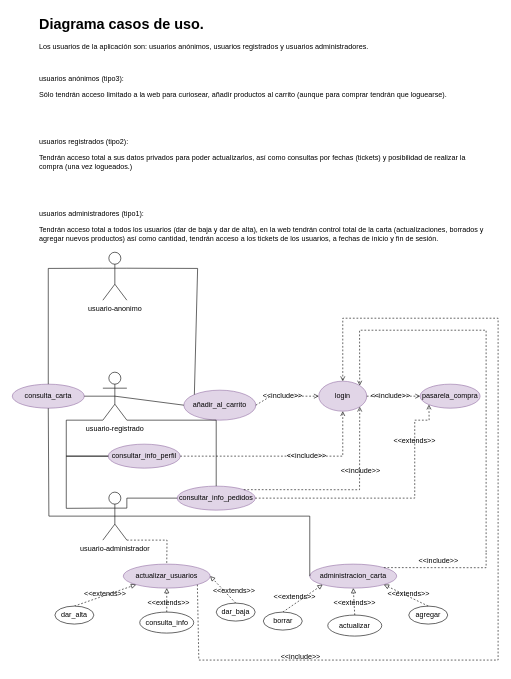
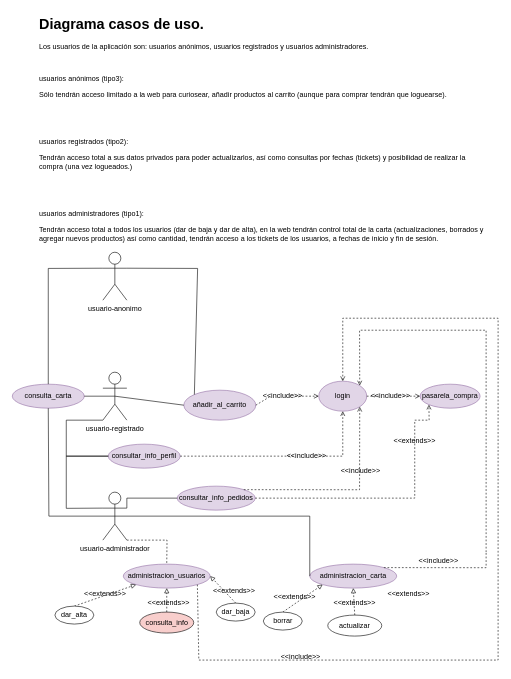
edge "usuario-registrado" -- "consultar_info_pedidos": removed
node "actualizar_usuarios": label "actualizar_usuarios" -> "administracion_usuarios"
edge "agregar" -> "administracion_carta": removed
node "agregar": removed
node "consulta_info": fillcolor #ffffff -> #f8cecc
